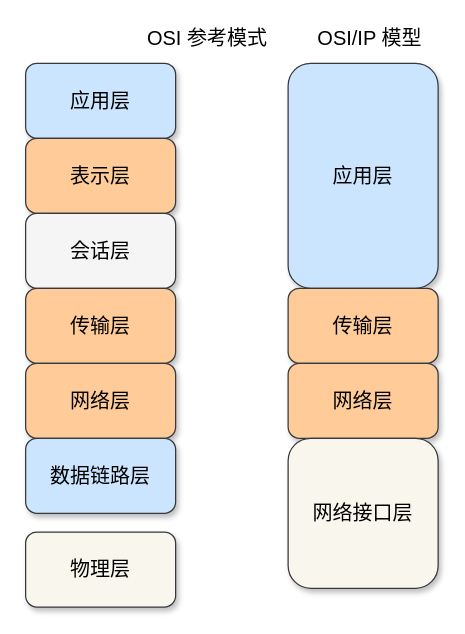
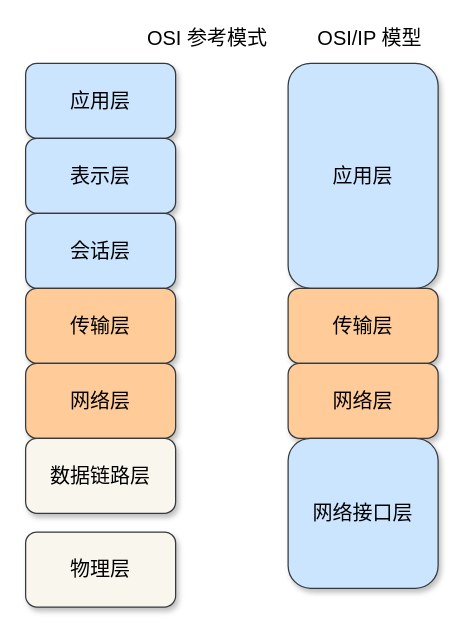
node "表示层": fillcolor #ffcc99 -> #cce5ff
node "会话层": fillcolor #f5f5f5 -> #cce5ff
node "数据链路层": fillcolor #cce5ff -> #f9f7ed
node "网络接口层": fillcolor #f9f7ed -> #cce5ff
